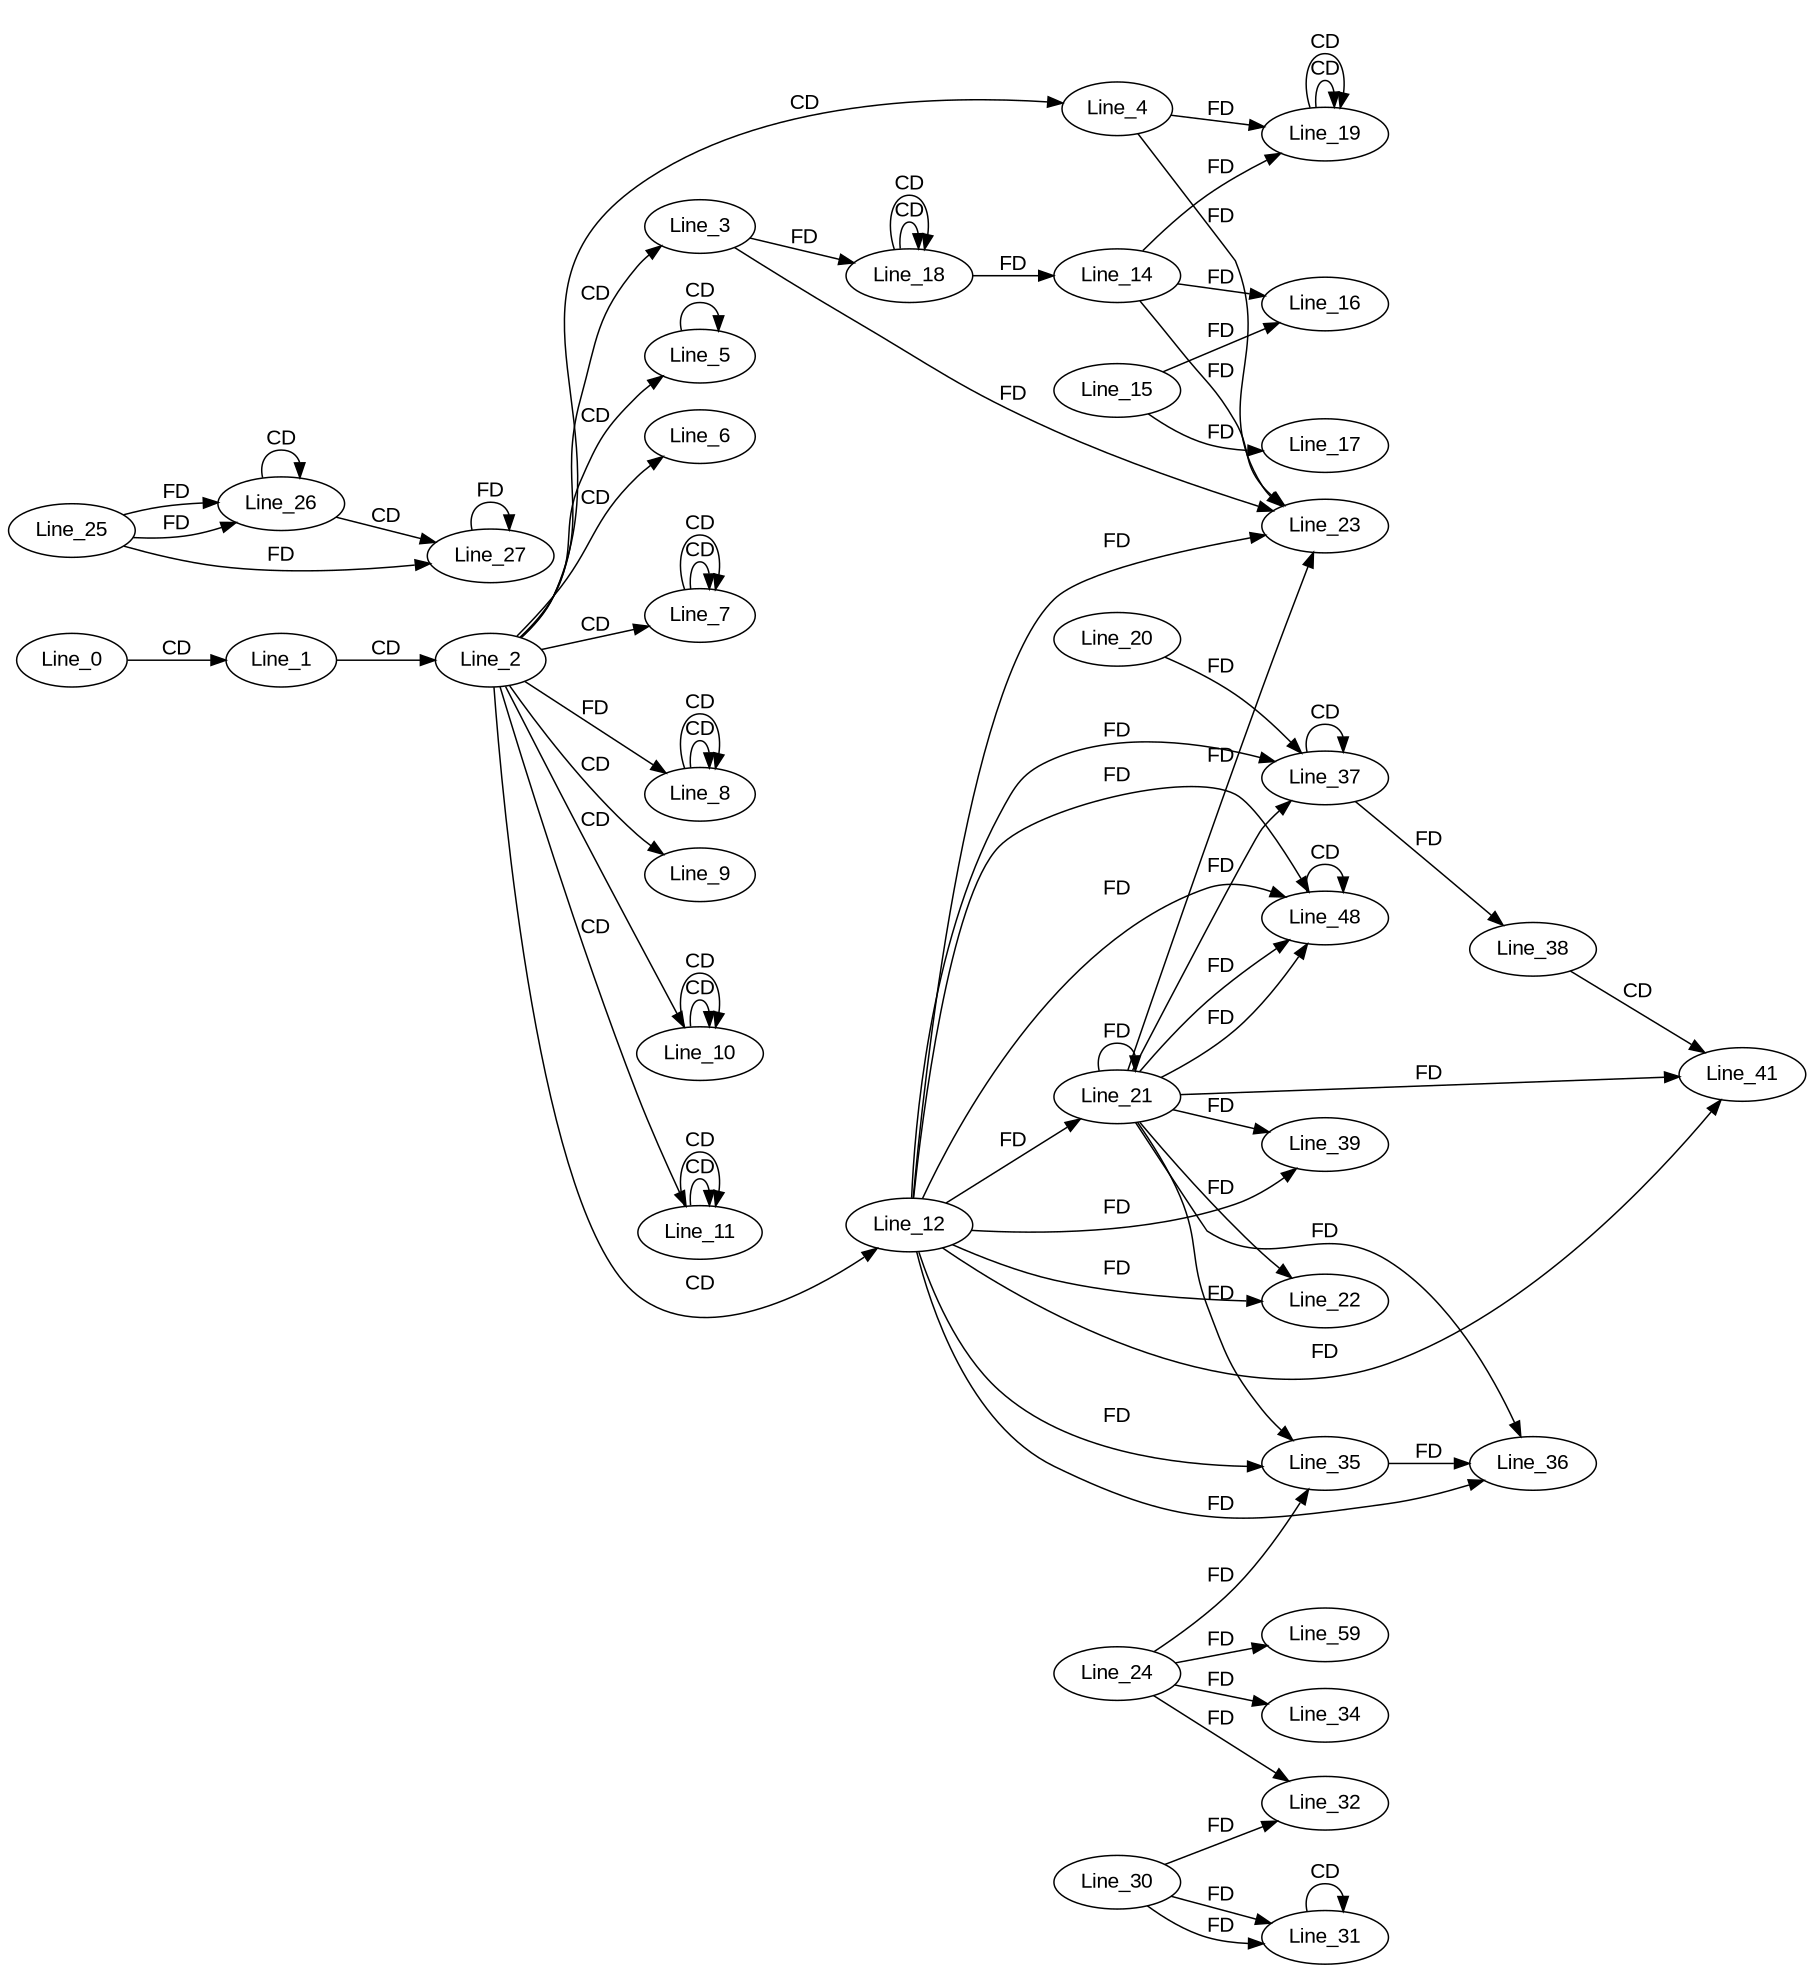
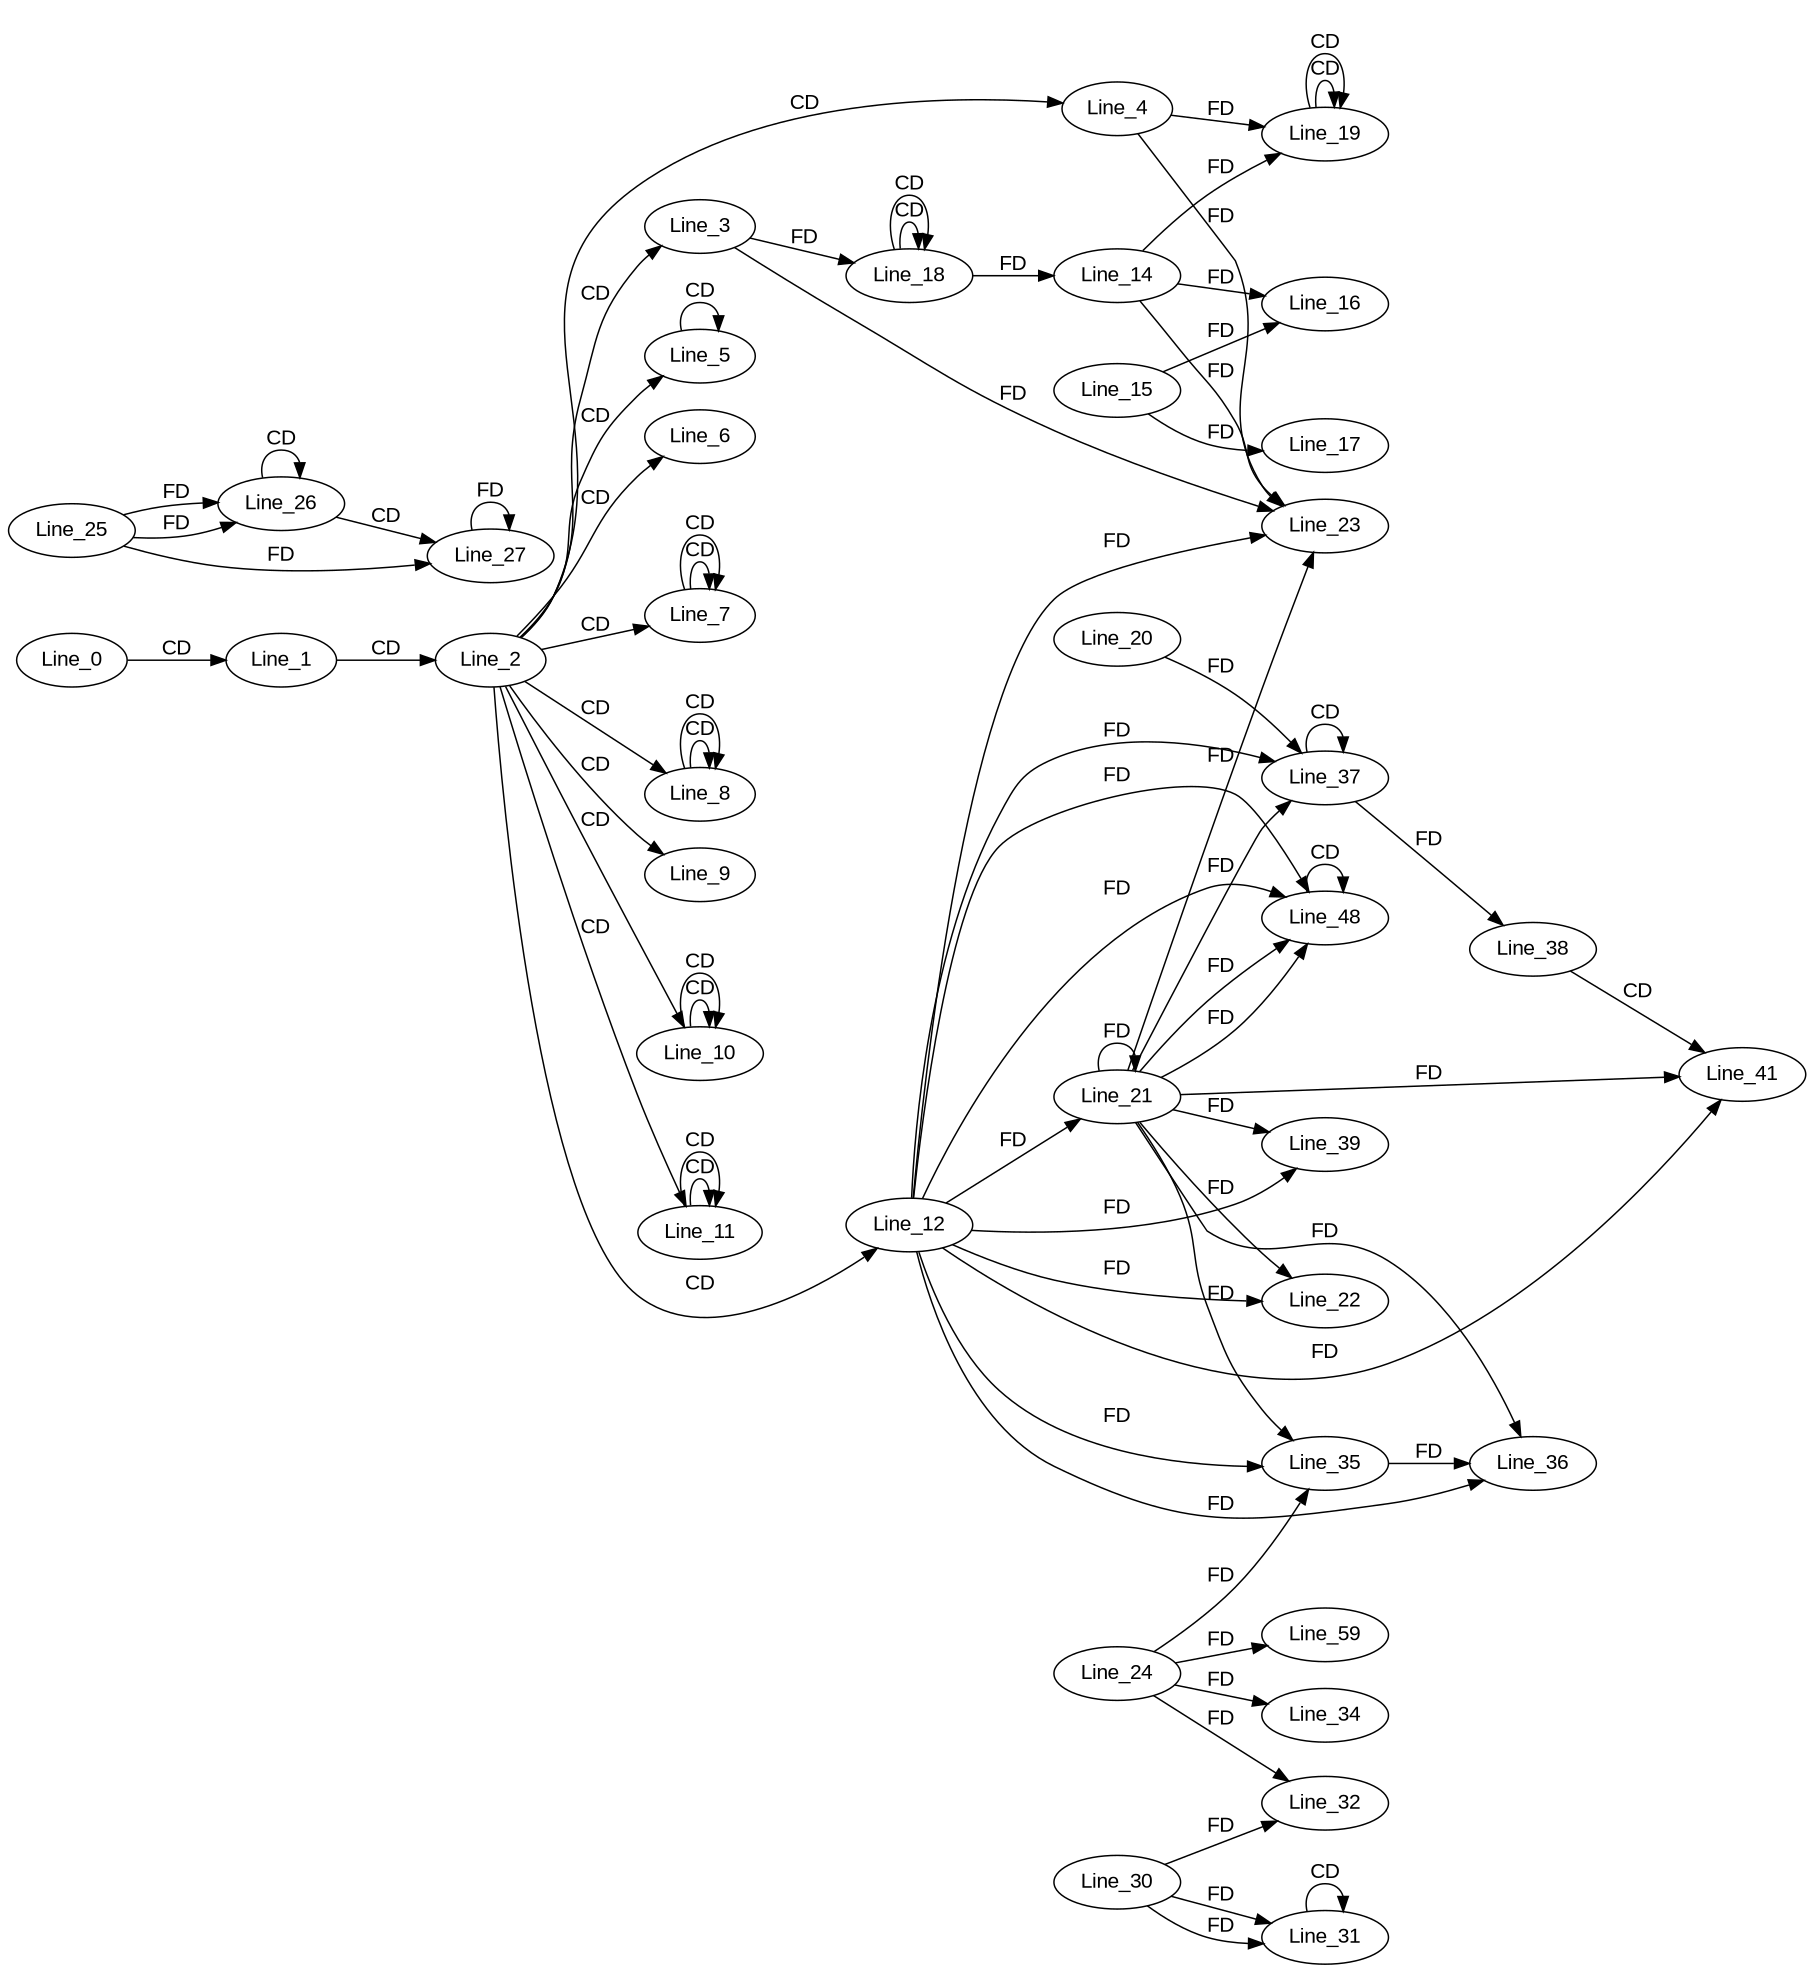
edge "Line_2" -> "Line_8": label "FD" -> "CD"
